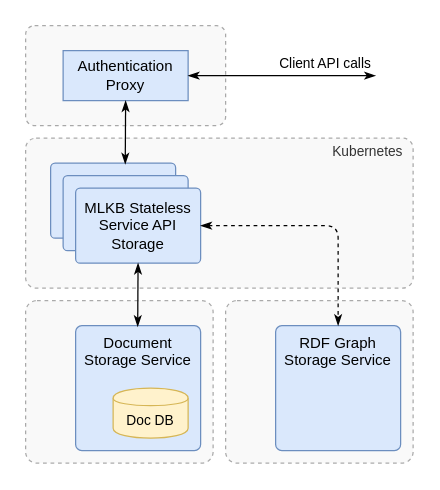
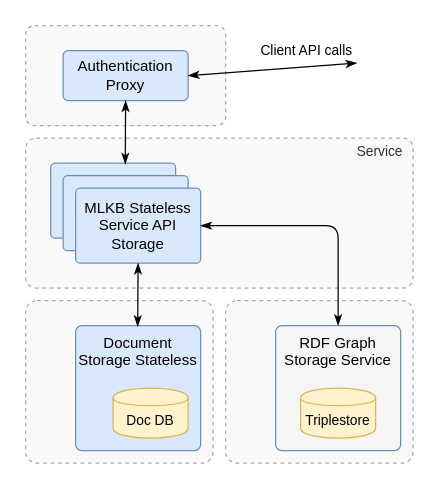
node "Client API calls": moved (326, 63) -> (307, 51)
node "Authentication Proxy": shape rectangle -> rounded rectangle
node "Kubernetes": label "Kubernetes" -> "Service"
edge "MLKB Stateless Service API Storage" -- "RDF Graph Storage Service": style dashed -> solid
node "Document Storage Service": label "Document Storage Service" -> "Document Storage Stateless"
node "RDF Graph Storage Service": fillcolor #dae8fc -> #f5f5f5
node "Triplestore": added
